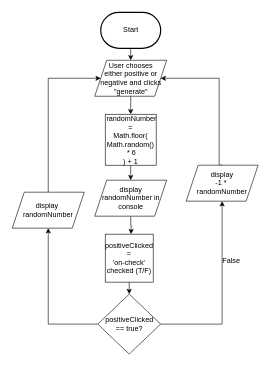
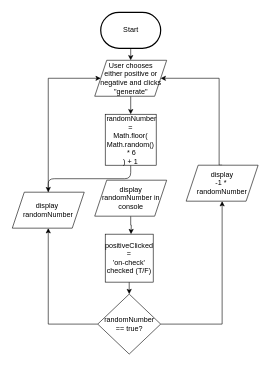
edge "randomNumber = Math.floor( Math.random() * 6 ) + 1" -> "display randomNumber in console": now "randomNumber = Math.floor( Math.random() * 6 ) + 1" -> "display randomNumber"
node "False": removed
node "positiveClicked == true?": label "positiveClicked == true?" -> "randomNumber == true?"
